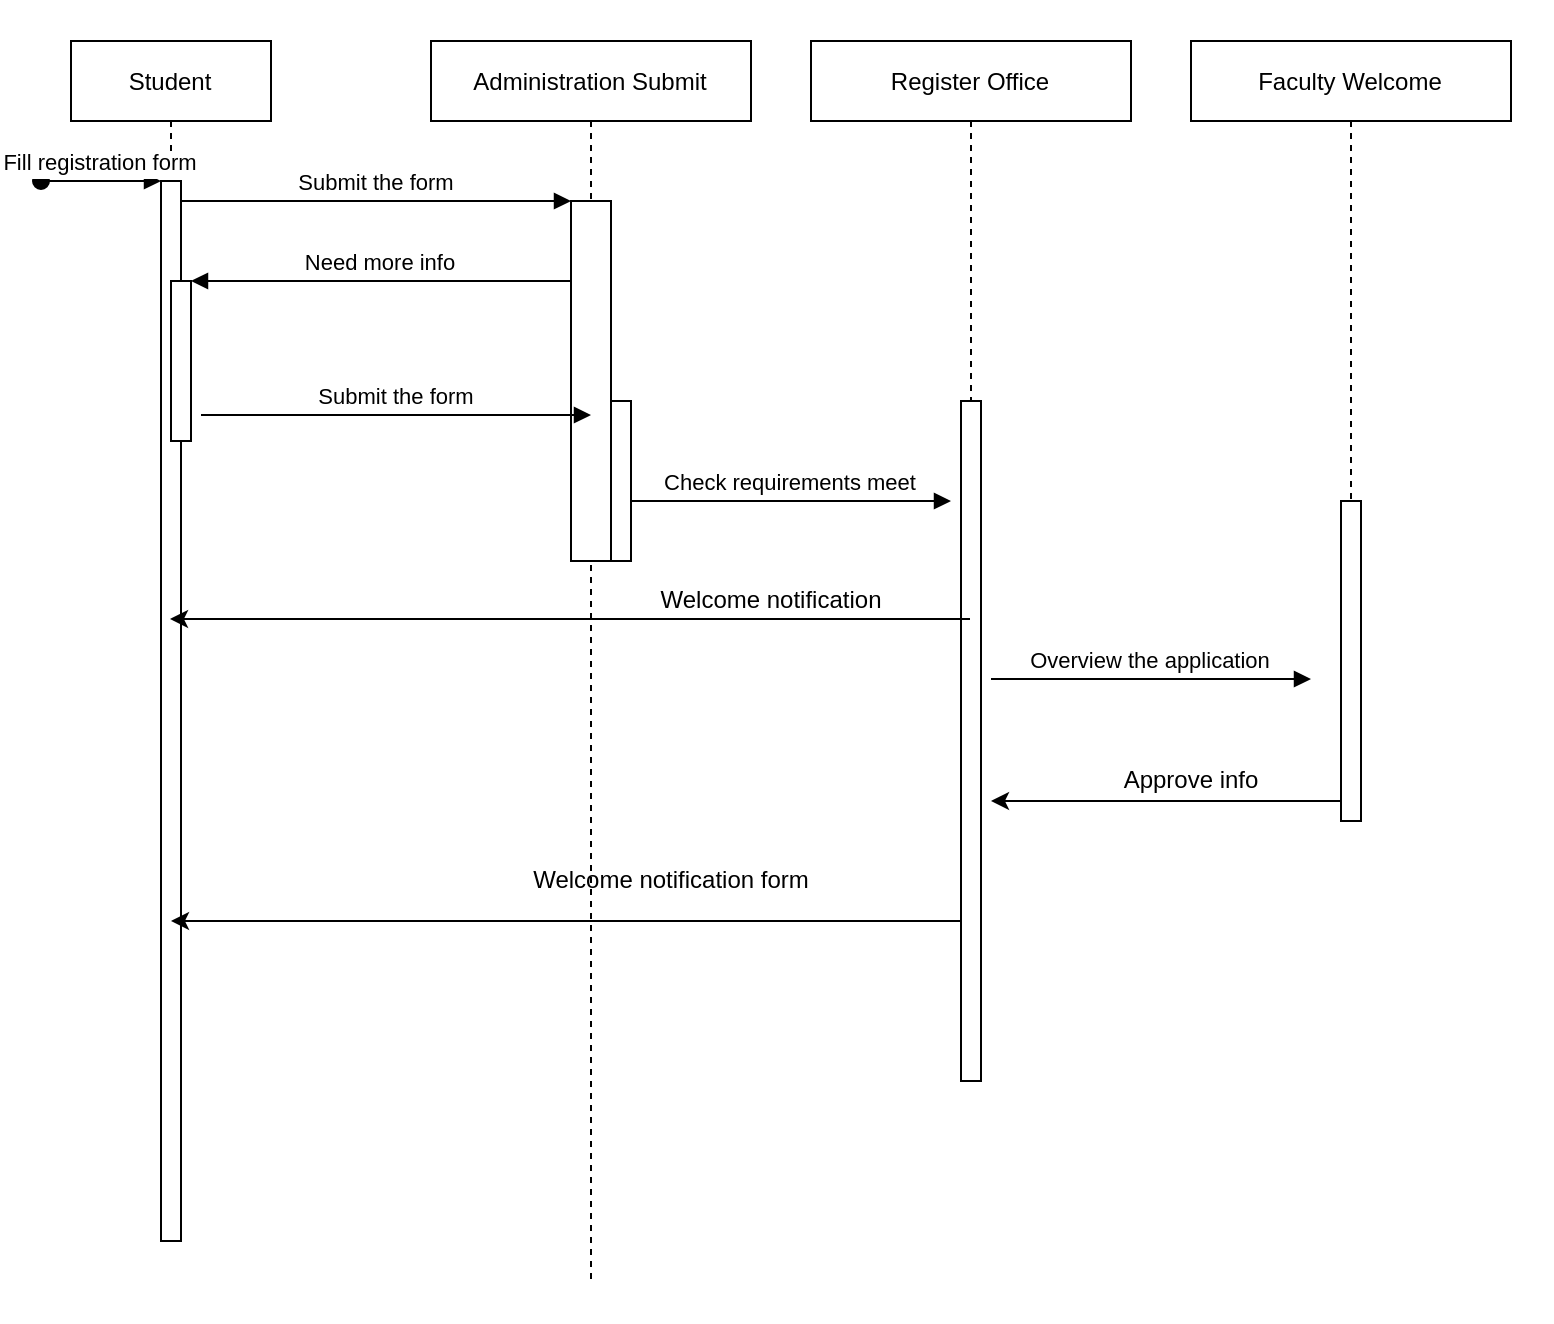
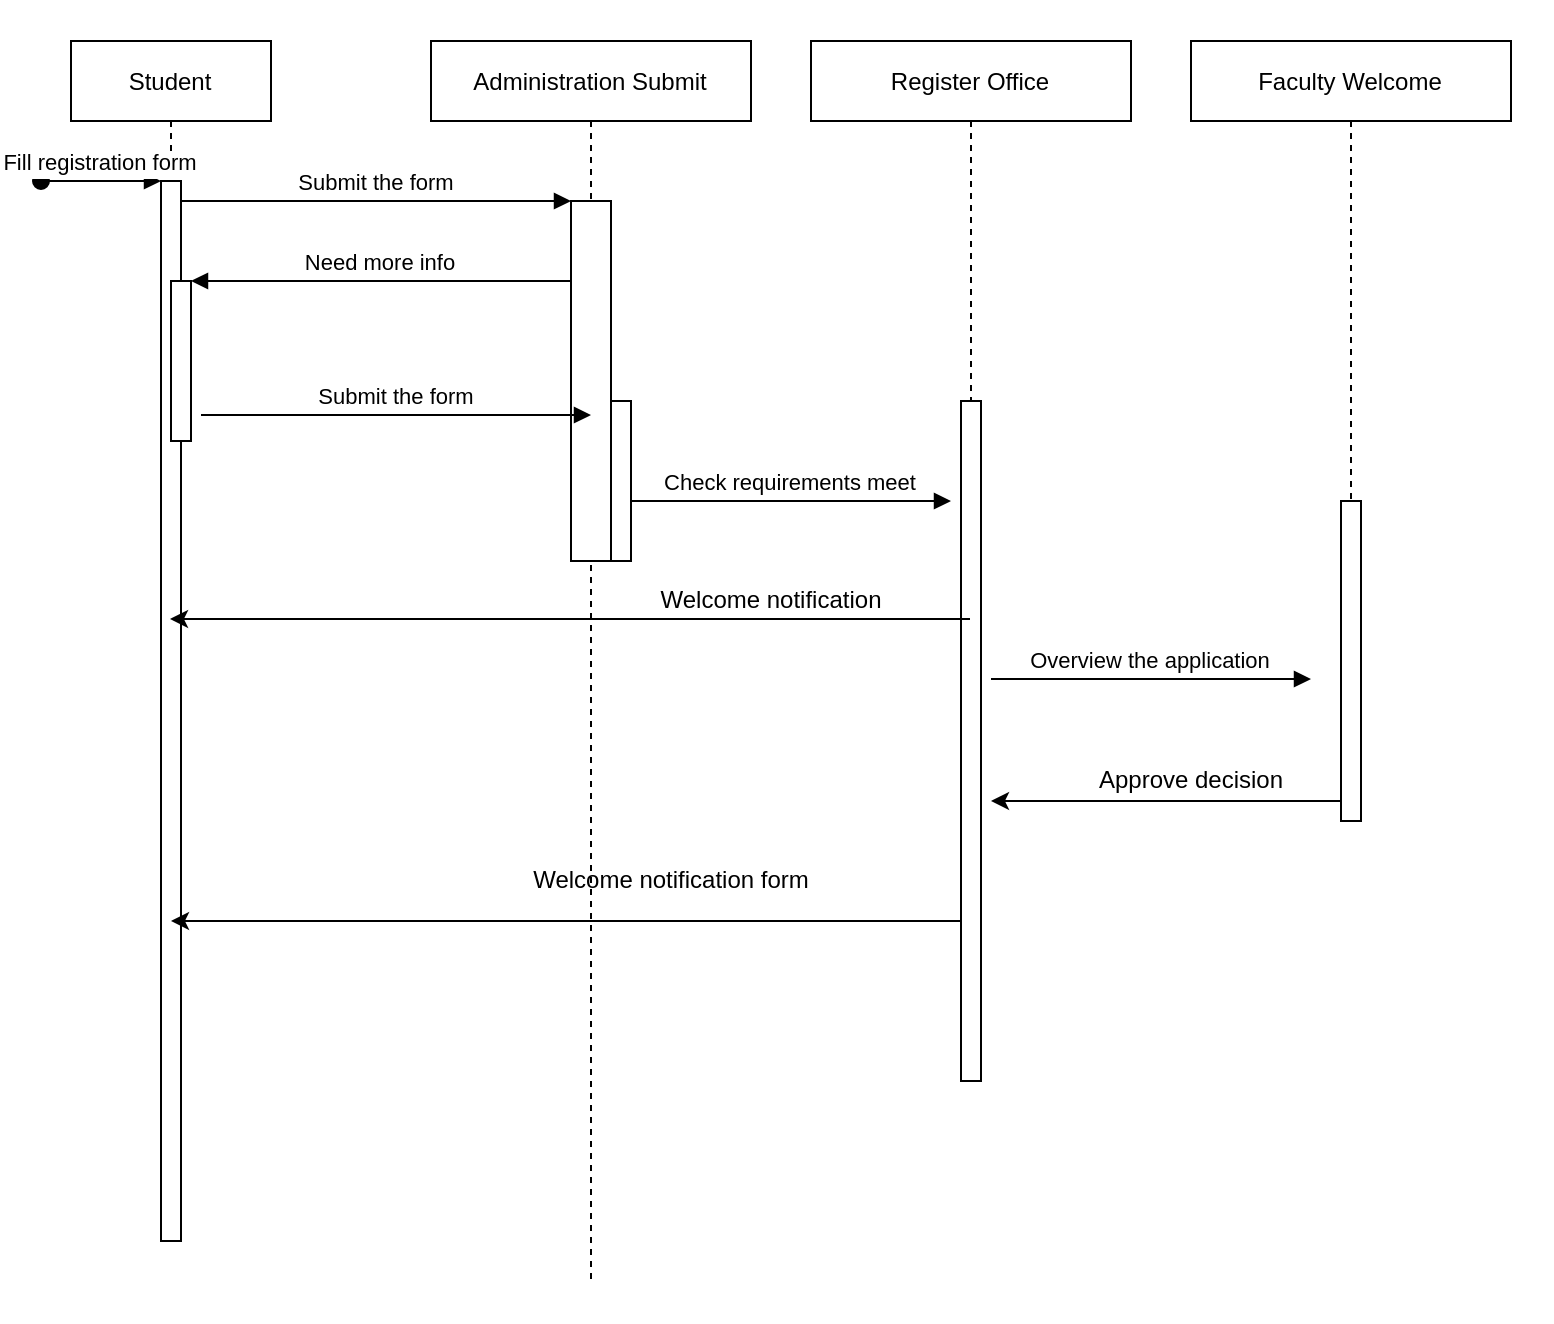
node "Approve info": label "Approve info" -> "Approve decision"
